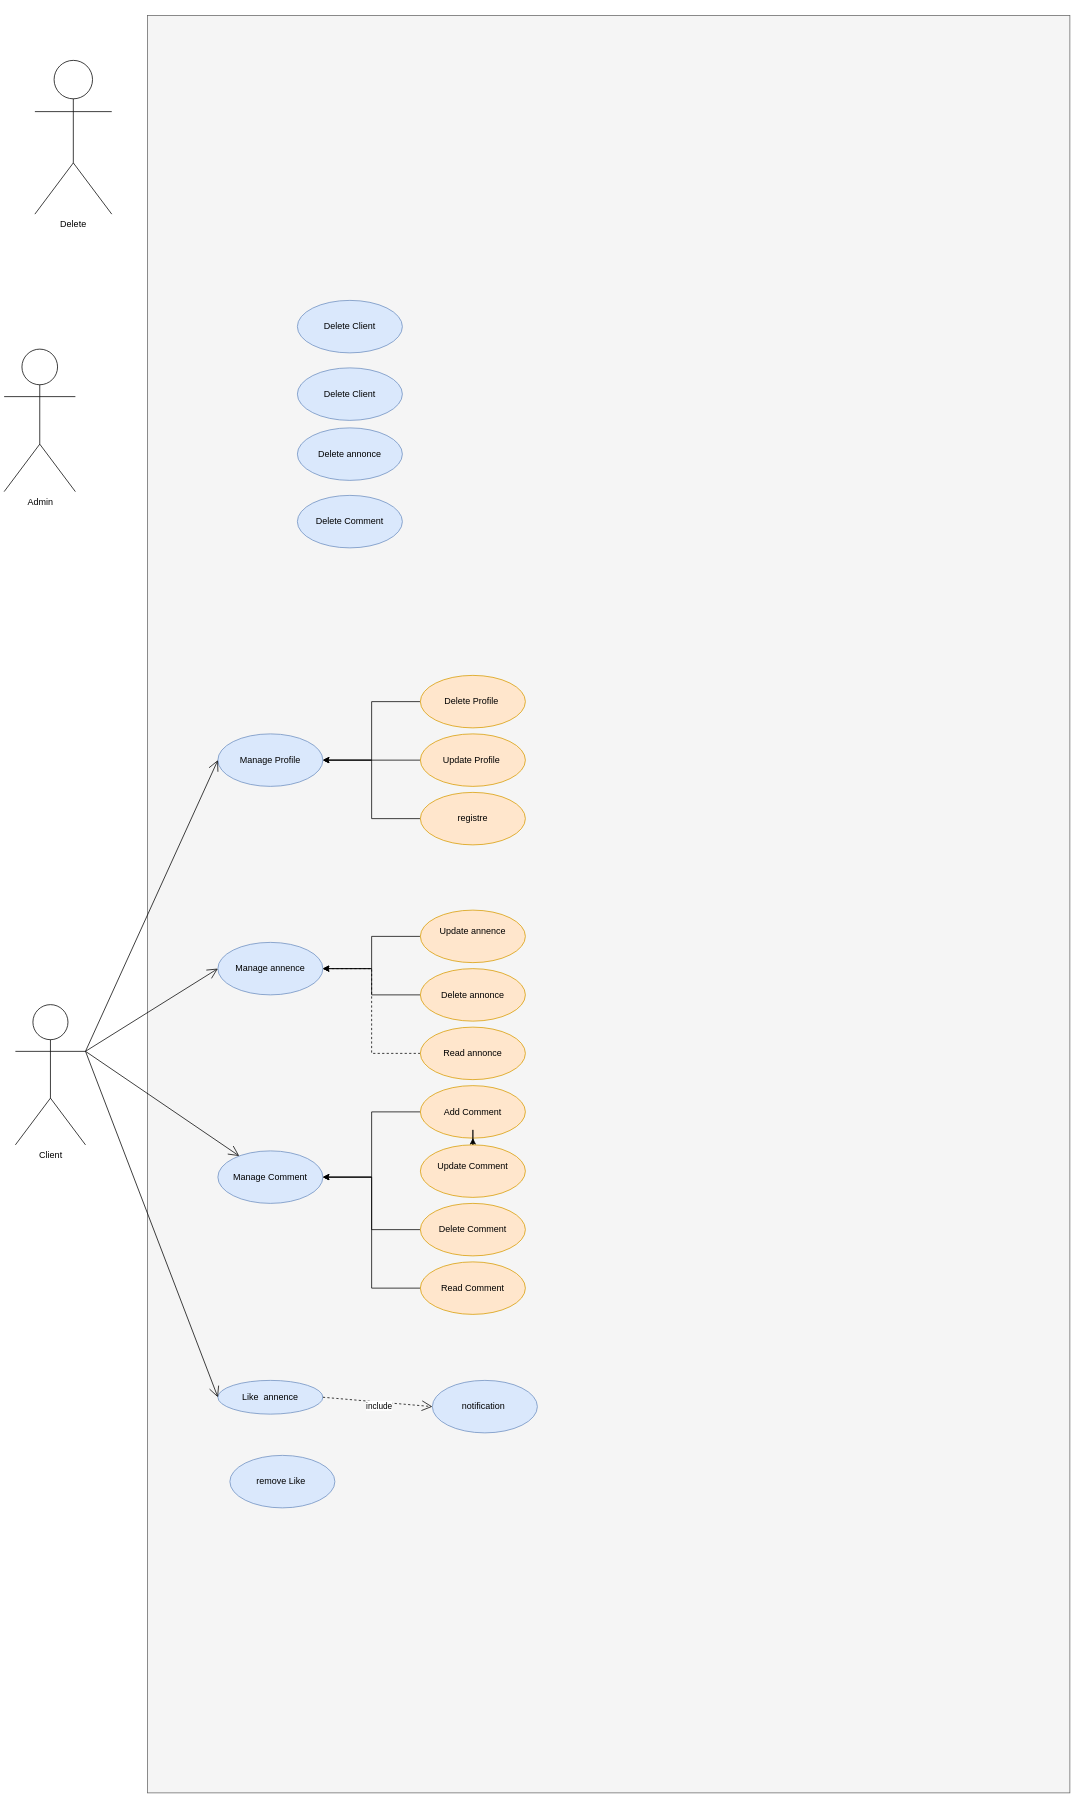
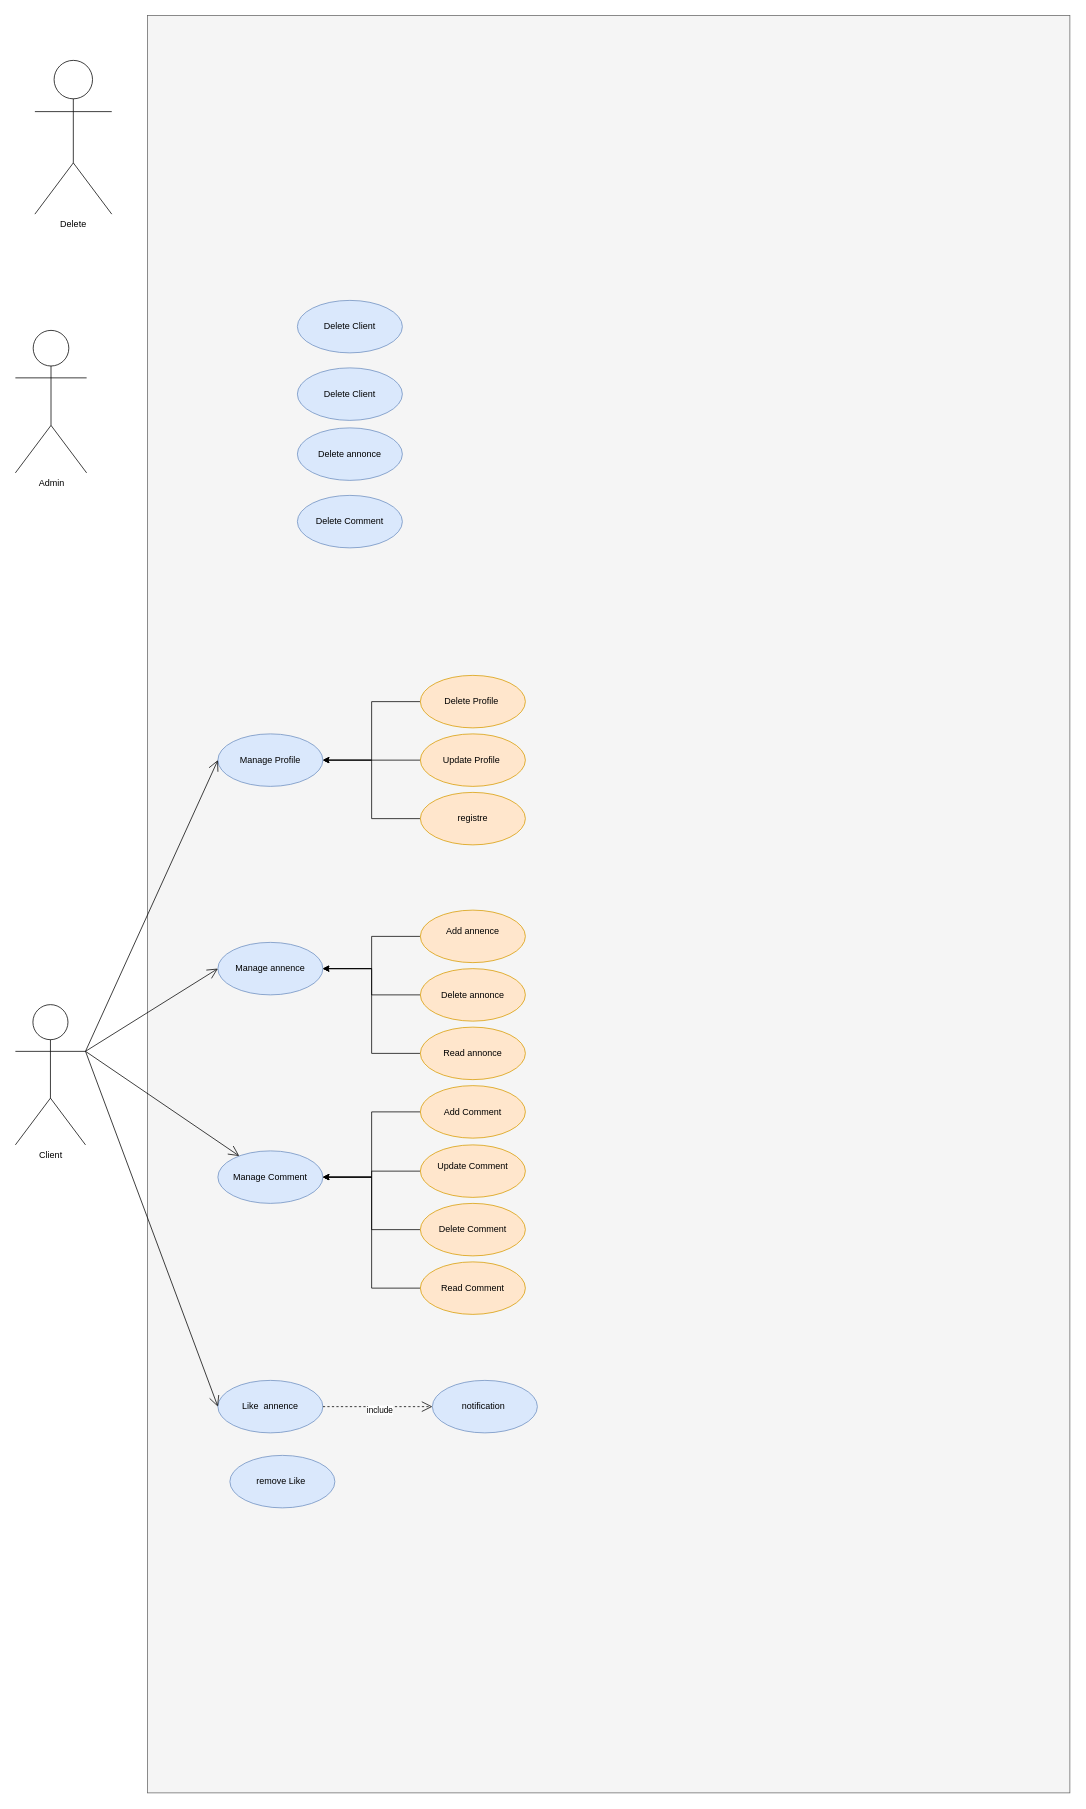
node "Admin": moved (40, 420) -> (51, 402)
node "Update annence": label "Update annence" -> "Add annence"
edge "Read annonce" -> "Manage annence": style dashed -> solid
edge "Update Comment" -> "Add Comment": now "Update Comment" -> "Manage Comment"
node "Like annence": size 105x34 -> 105x53
